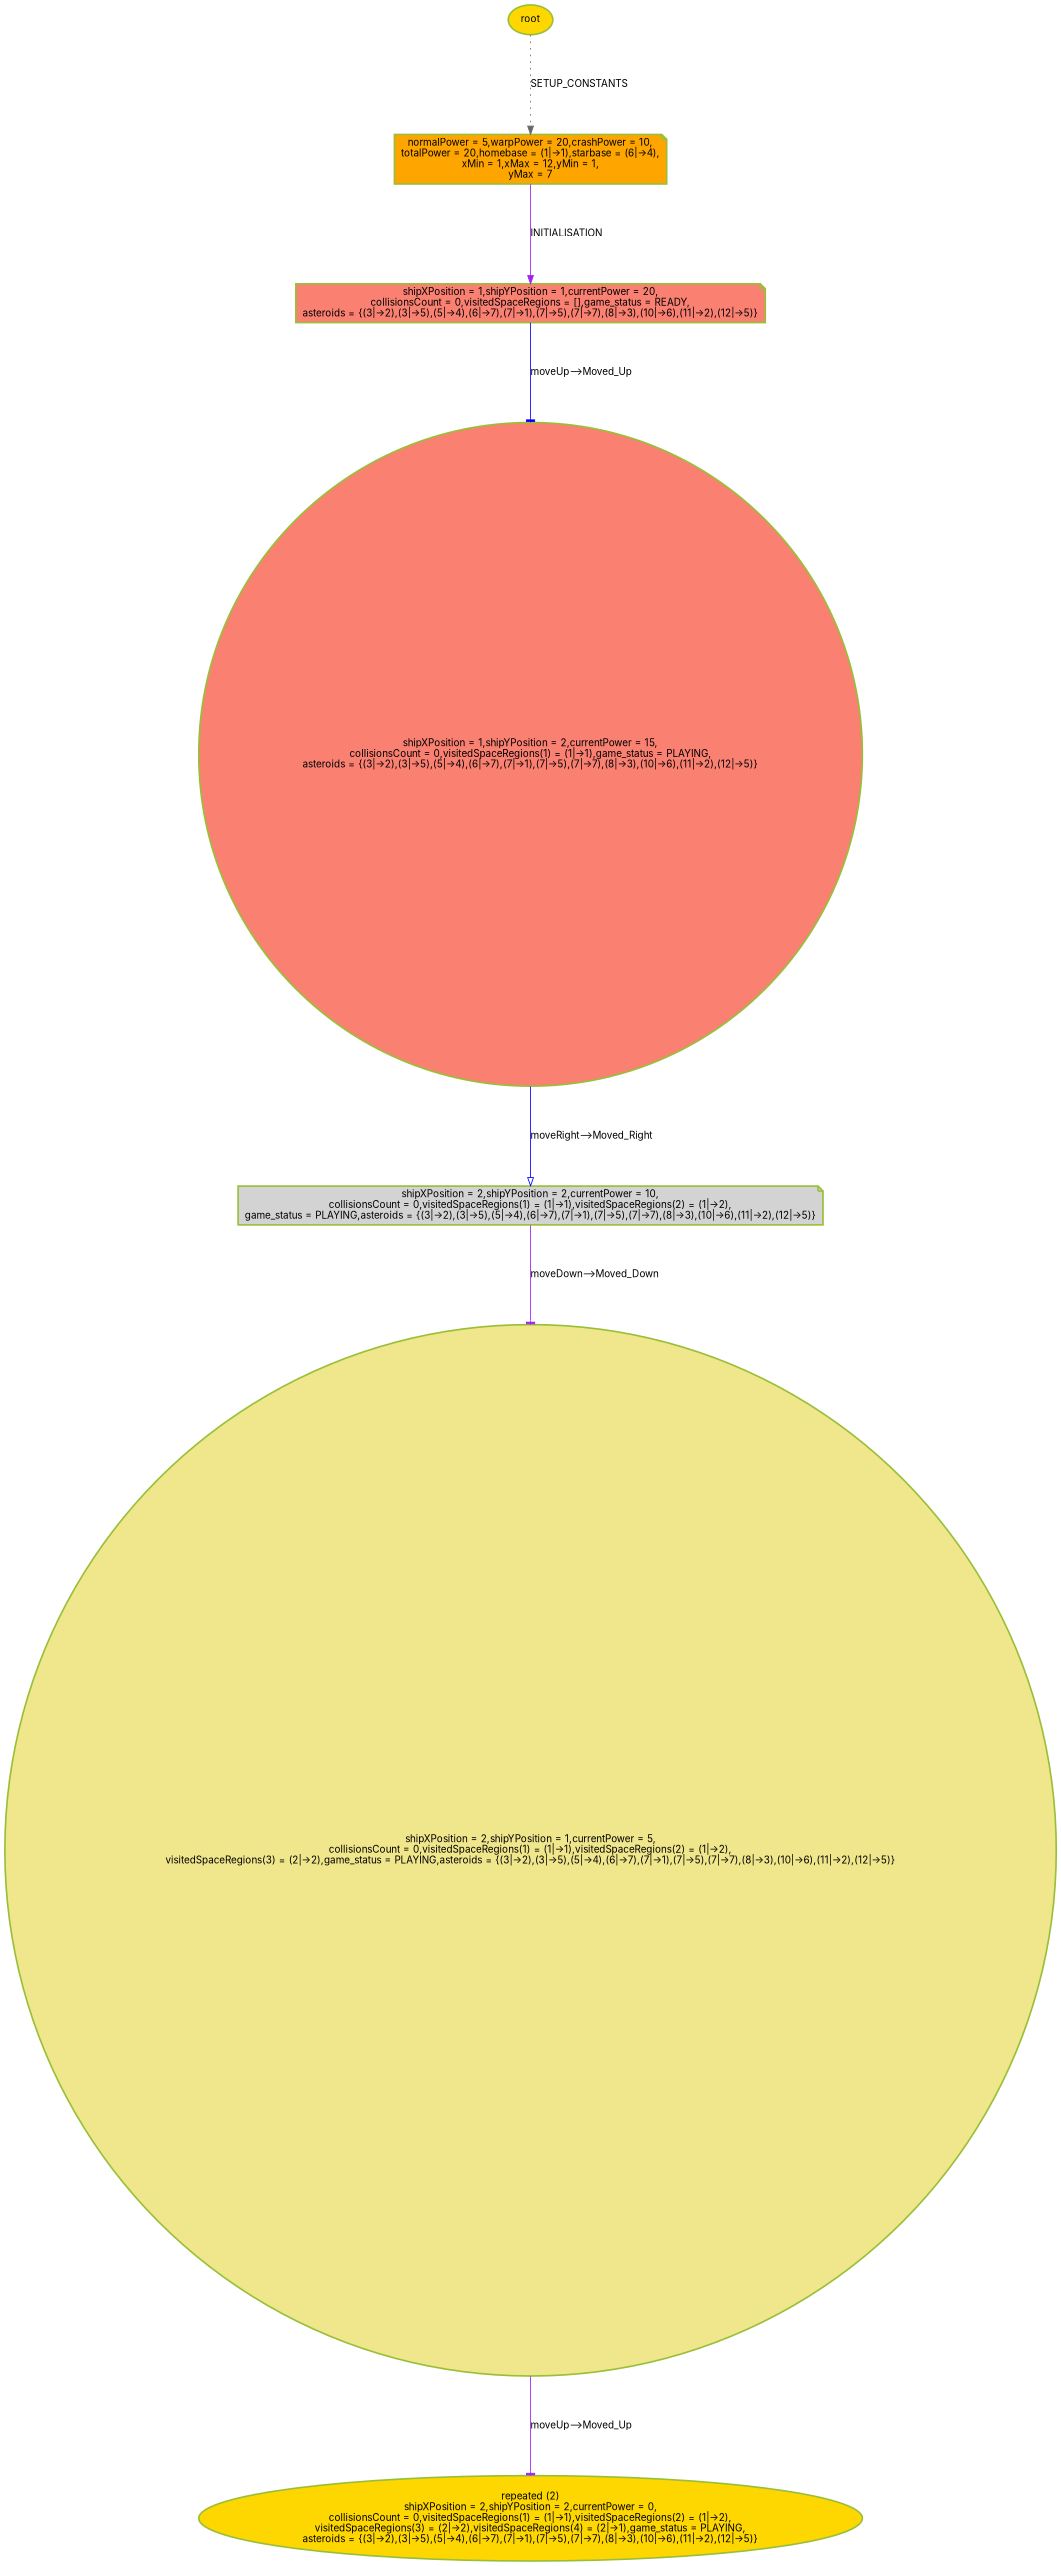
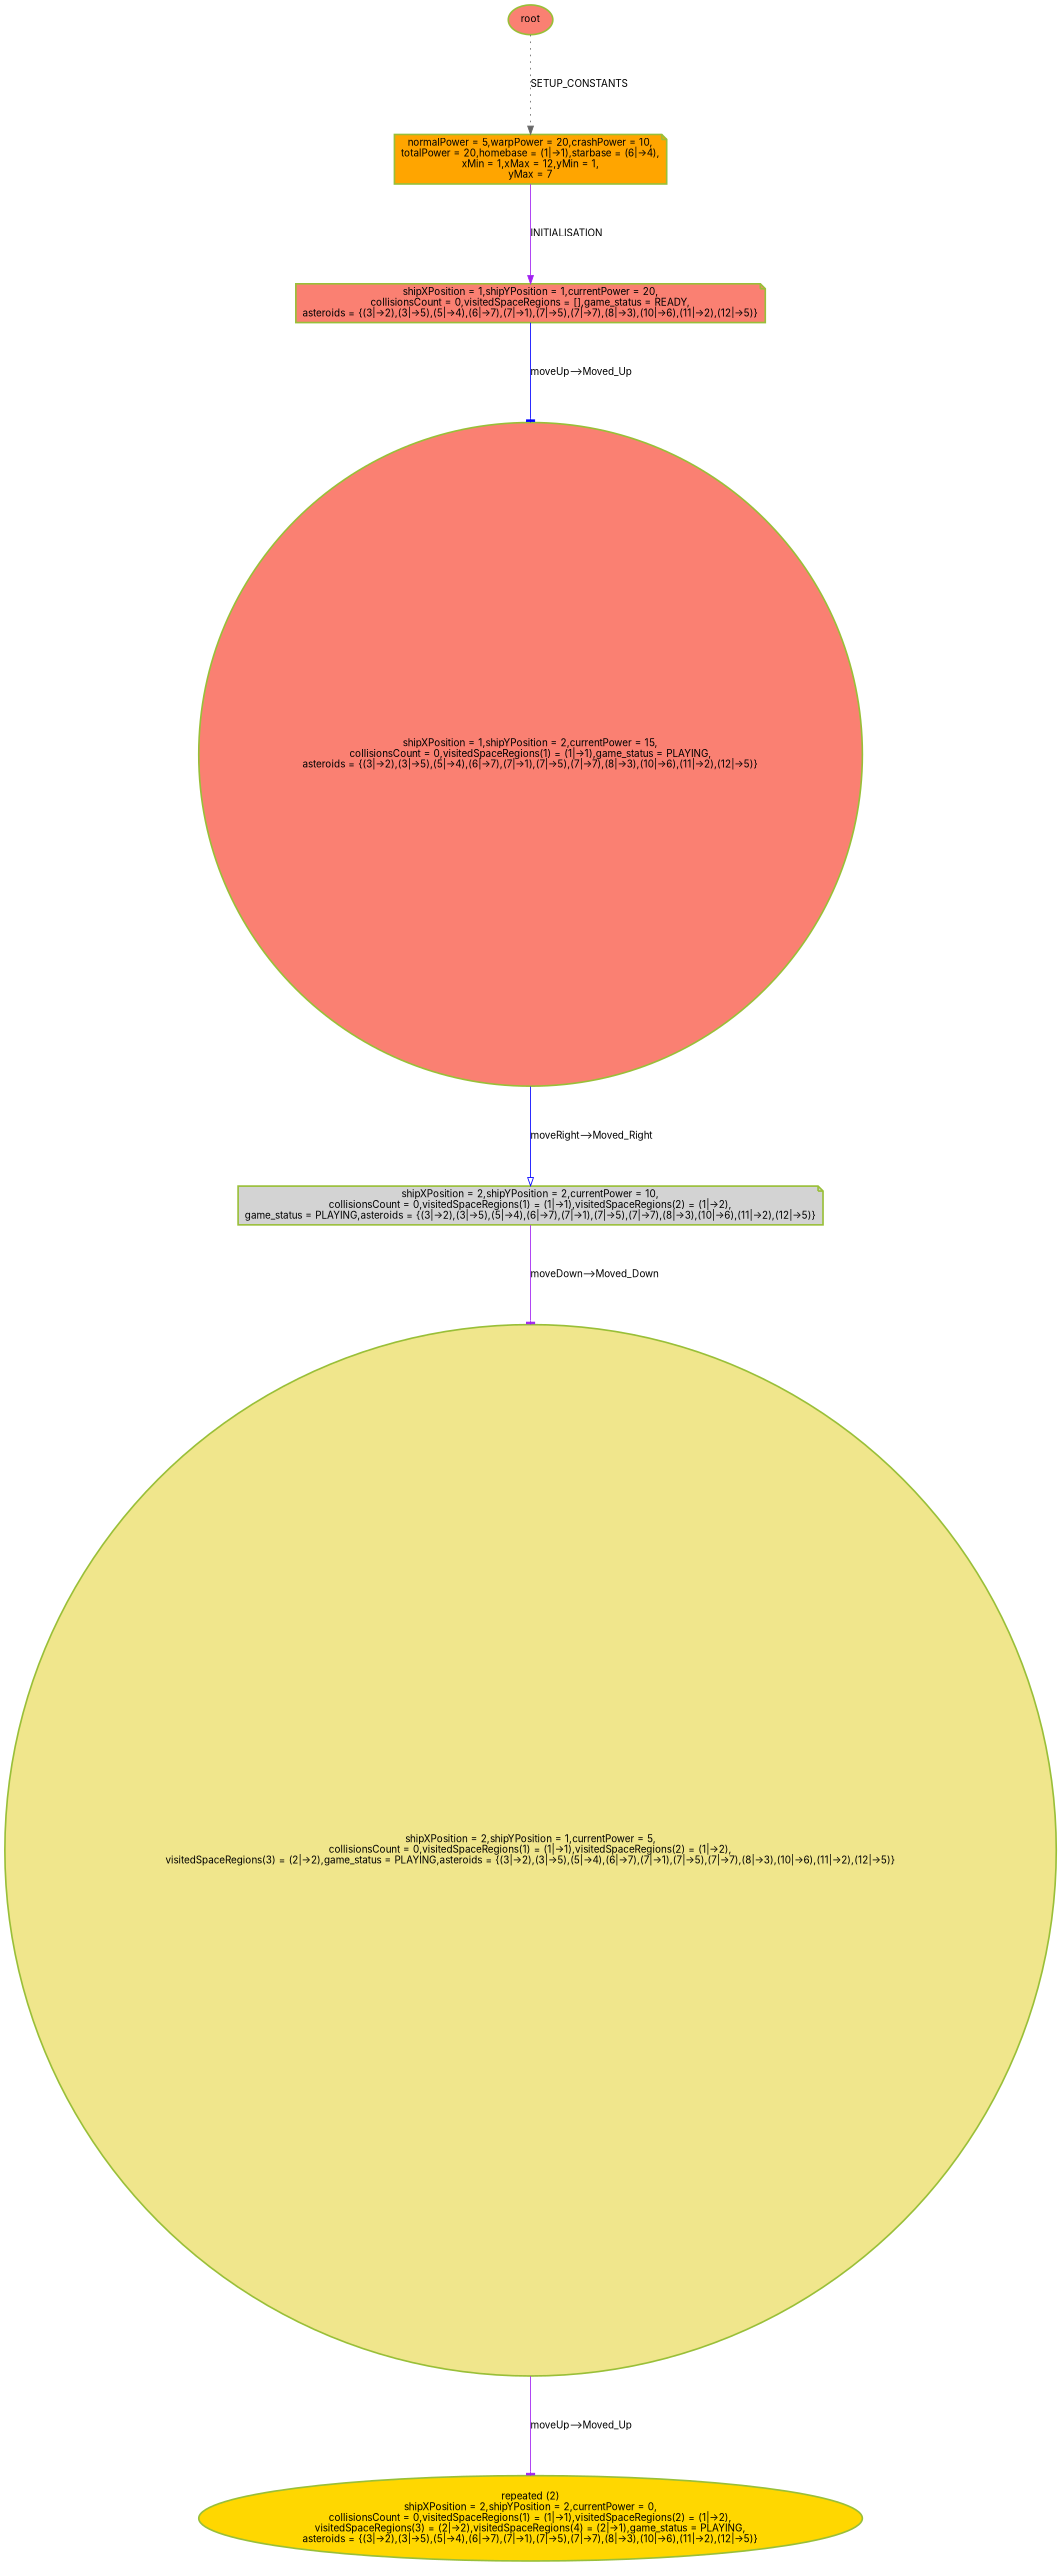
node "root": fillcolor gold -> salmon
